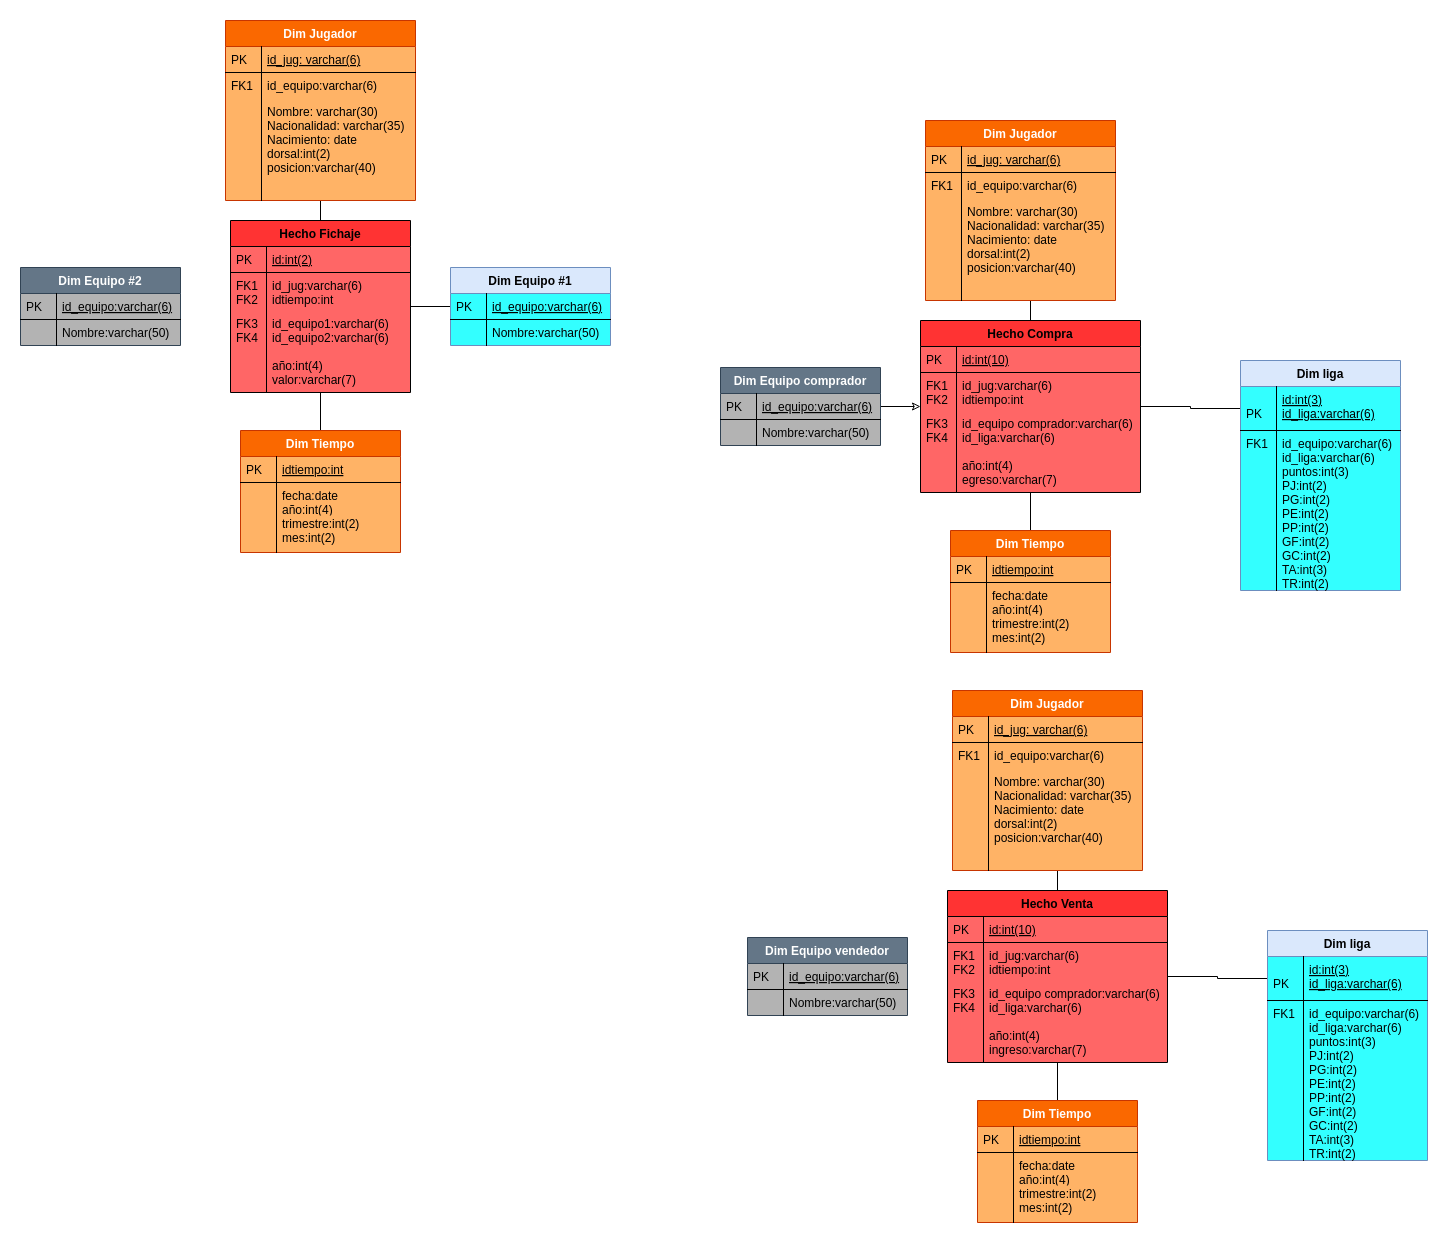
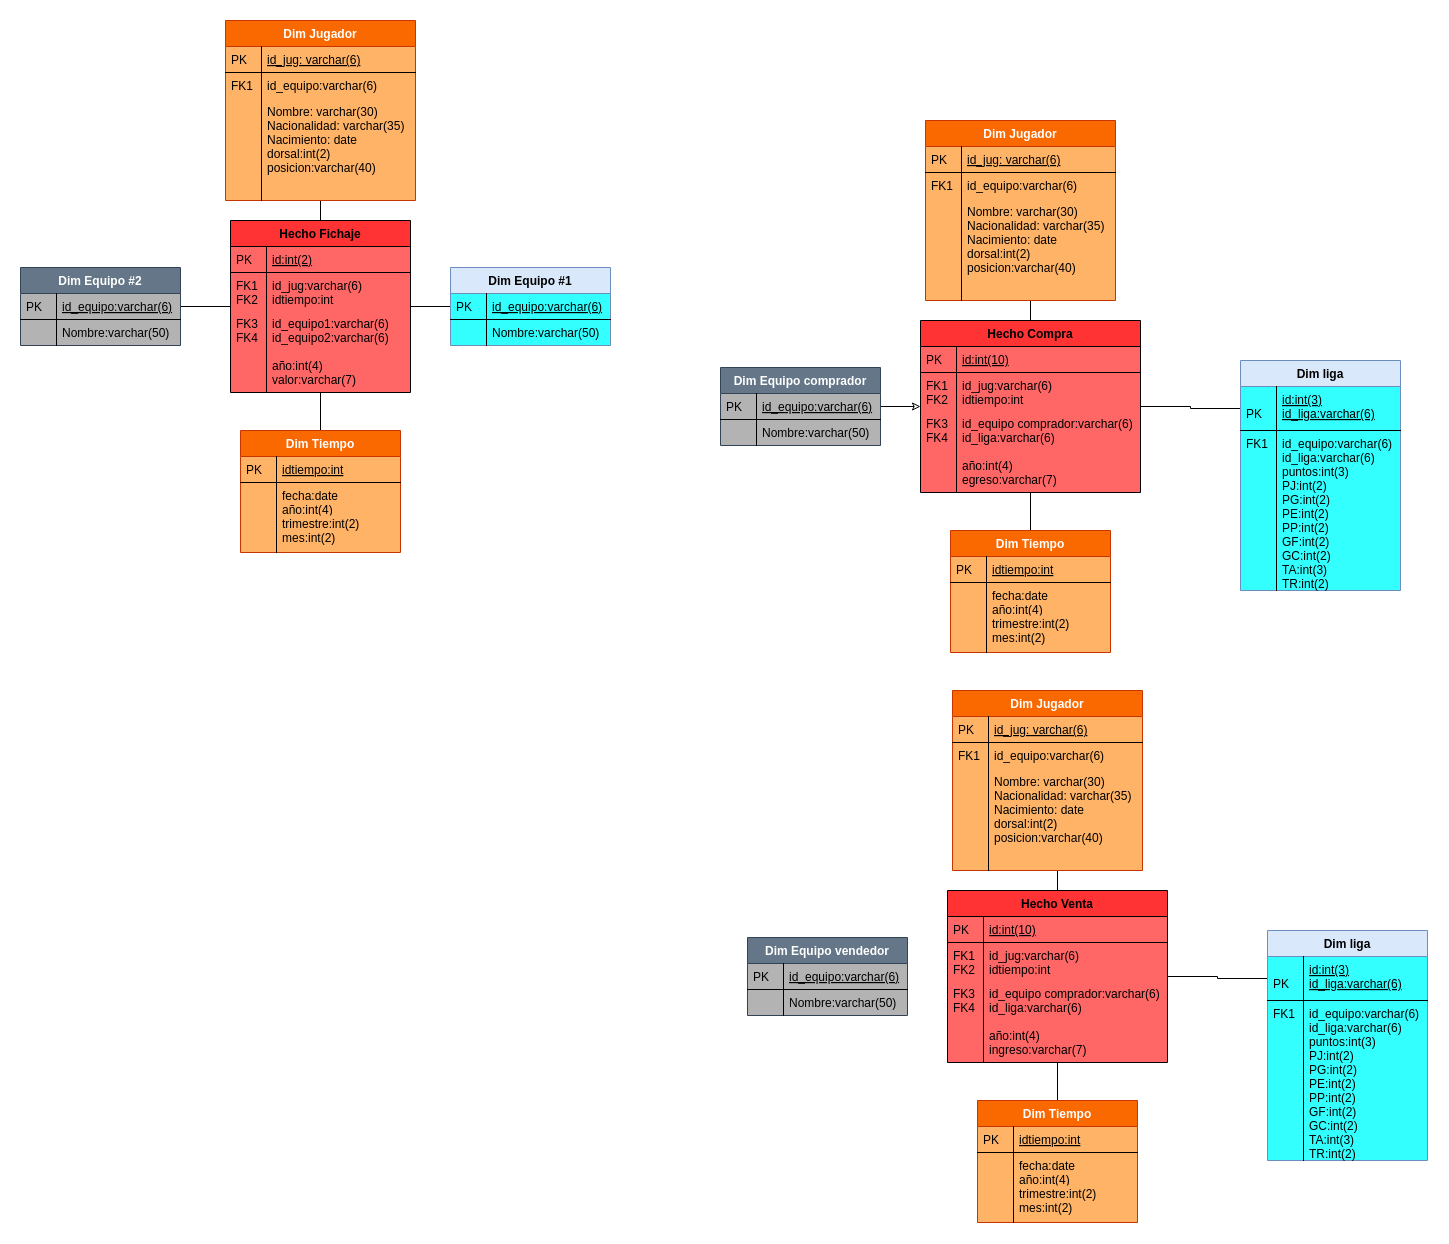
edge "Dim Equipo #2" -- "Hecho Fichaje": added
